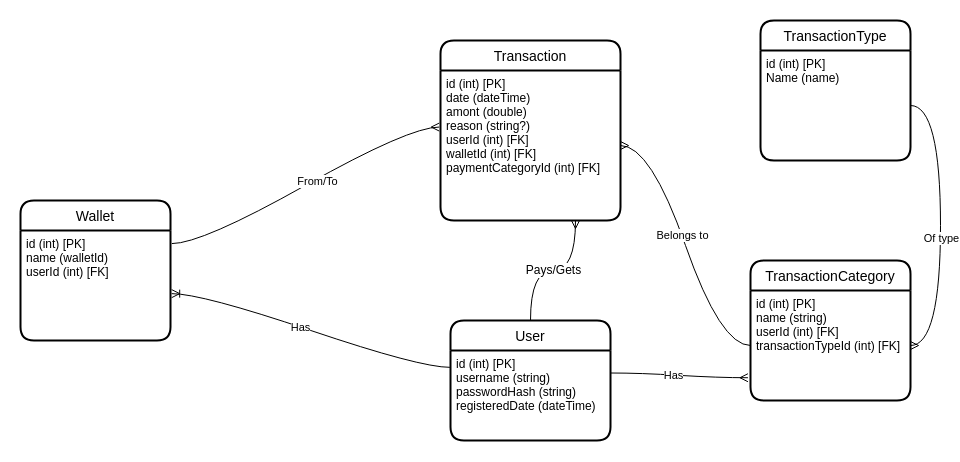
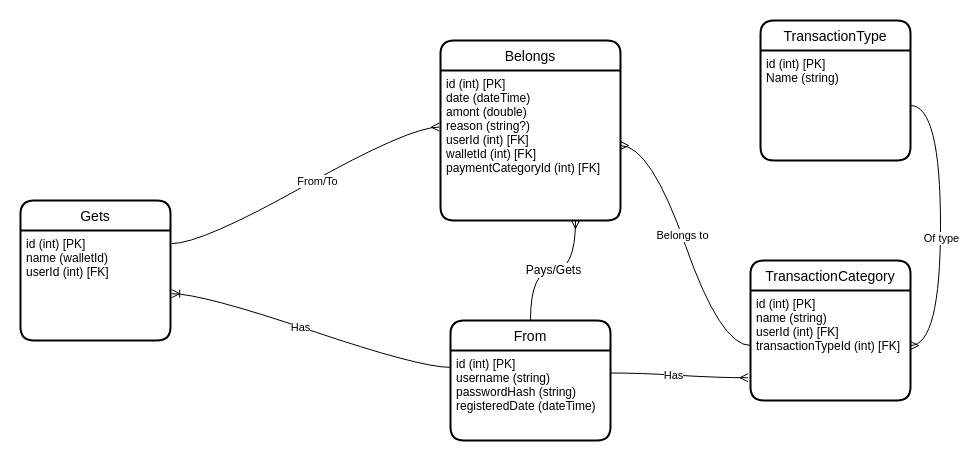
node "Transaction": label "Transaction" -> "Belongs"
node "id (int) [PK] Name (name)": label "id (int) [PK] Name (name)" -> "id (int) [PK] Name (string)"
node "Wallet": label "Wallet" -> "Gets"
node "User": label "User" -> "From"
